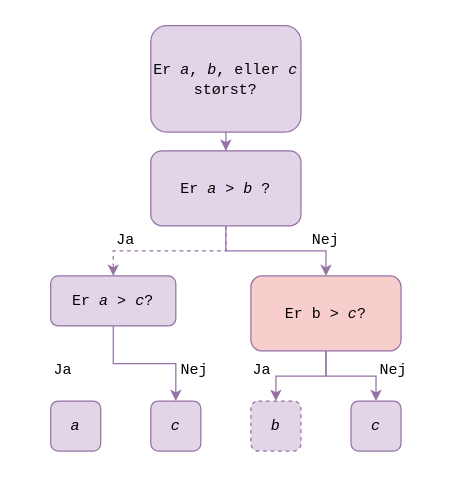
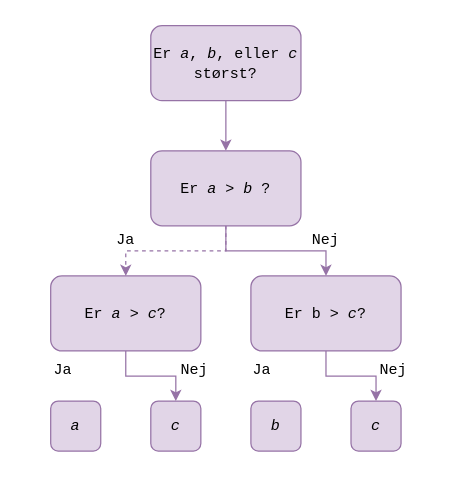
node "Er a, b, eller c størst?": size 150x106 -> 150x75
node "Er a > c?": size 125x50 -> 150x75
node "Er b > c?": fillcolor #f8cecc -> #e1d5e7
edge "Er b > c?" -> "b": removed
node "b": style dashed -> solid
